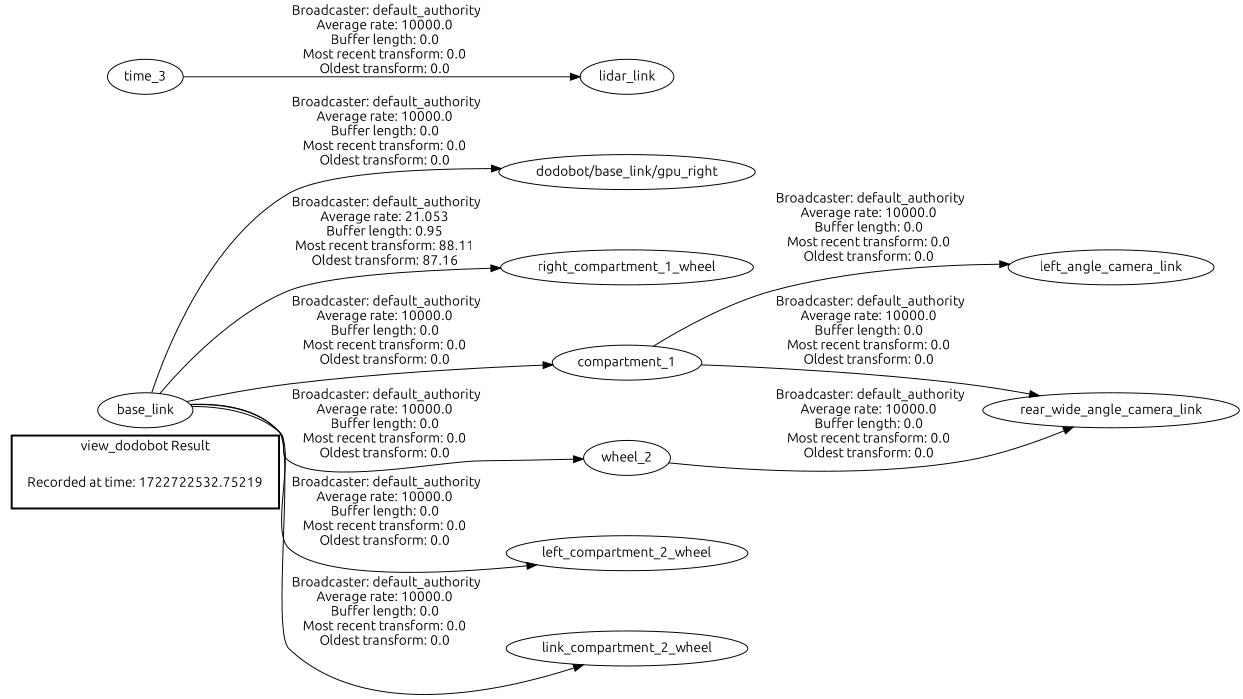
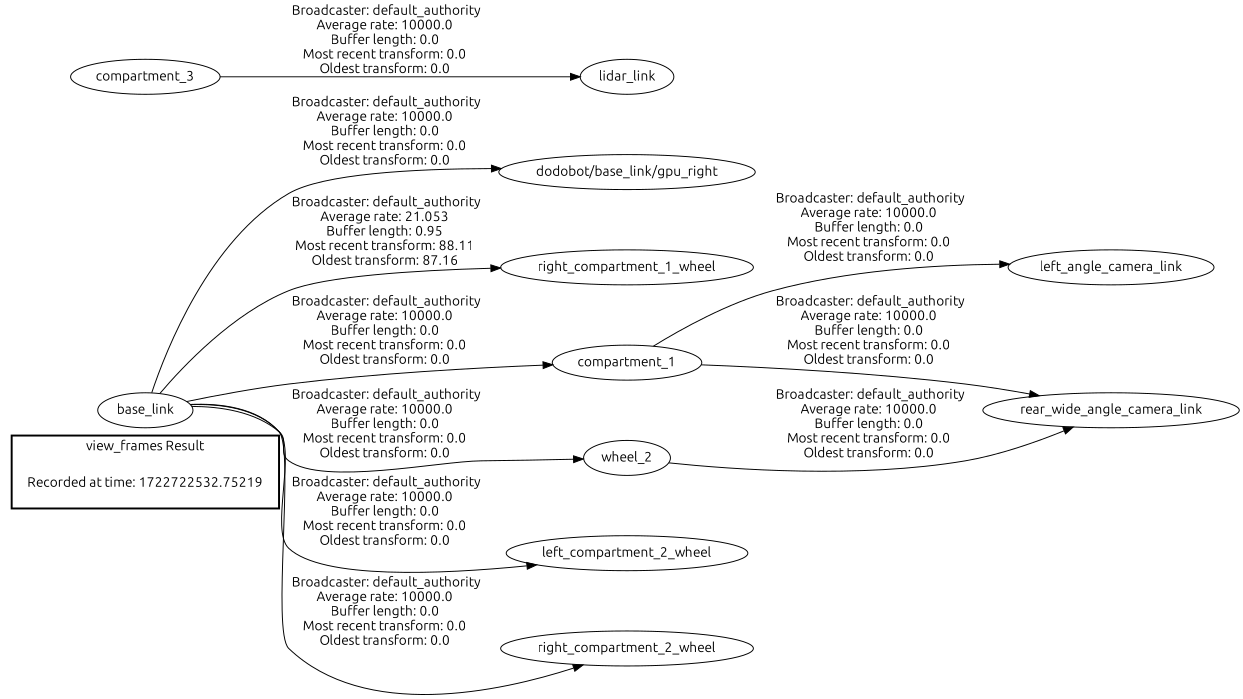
node "time_3": label "time_3" -> "compartment_3"
cluster "view_dodobot Result": label "view_dodobot Result" -> "view_frames Result"
node "link_compartment_2_wheel": label "link_compartment_2_wheel" -> "right_compartment_2_wheel"
